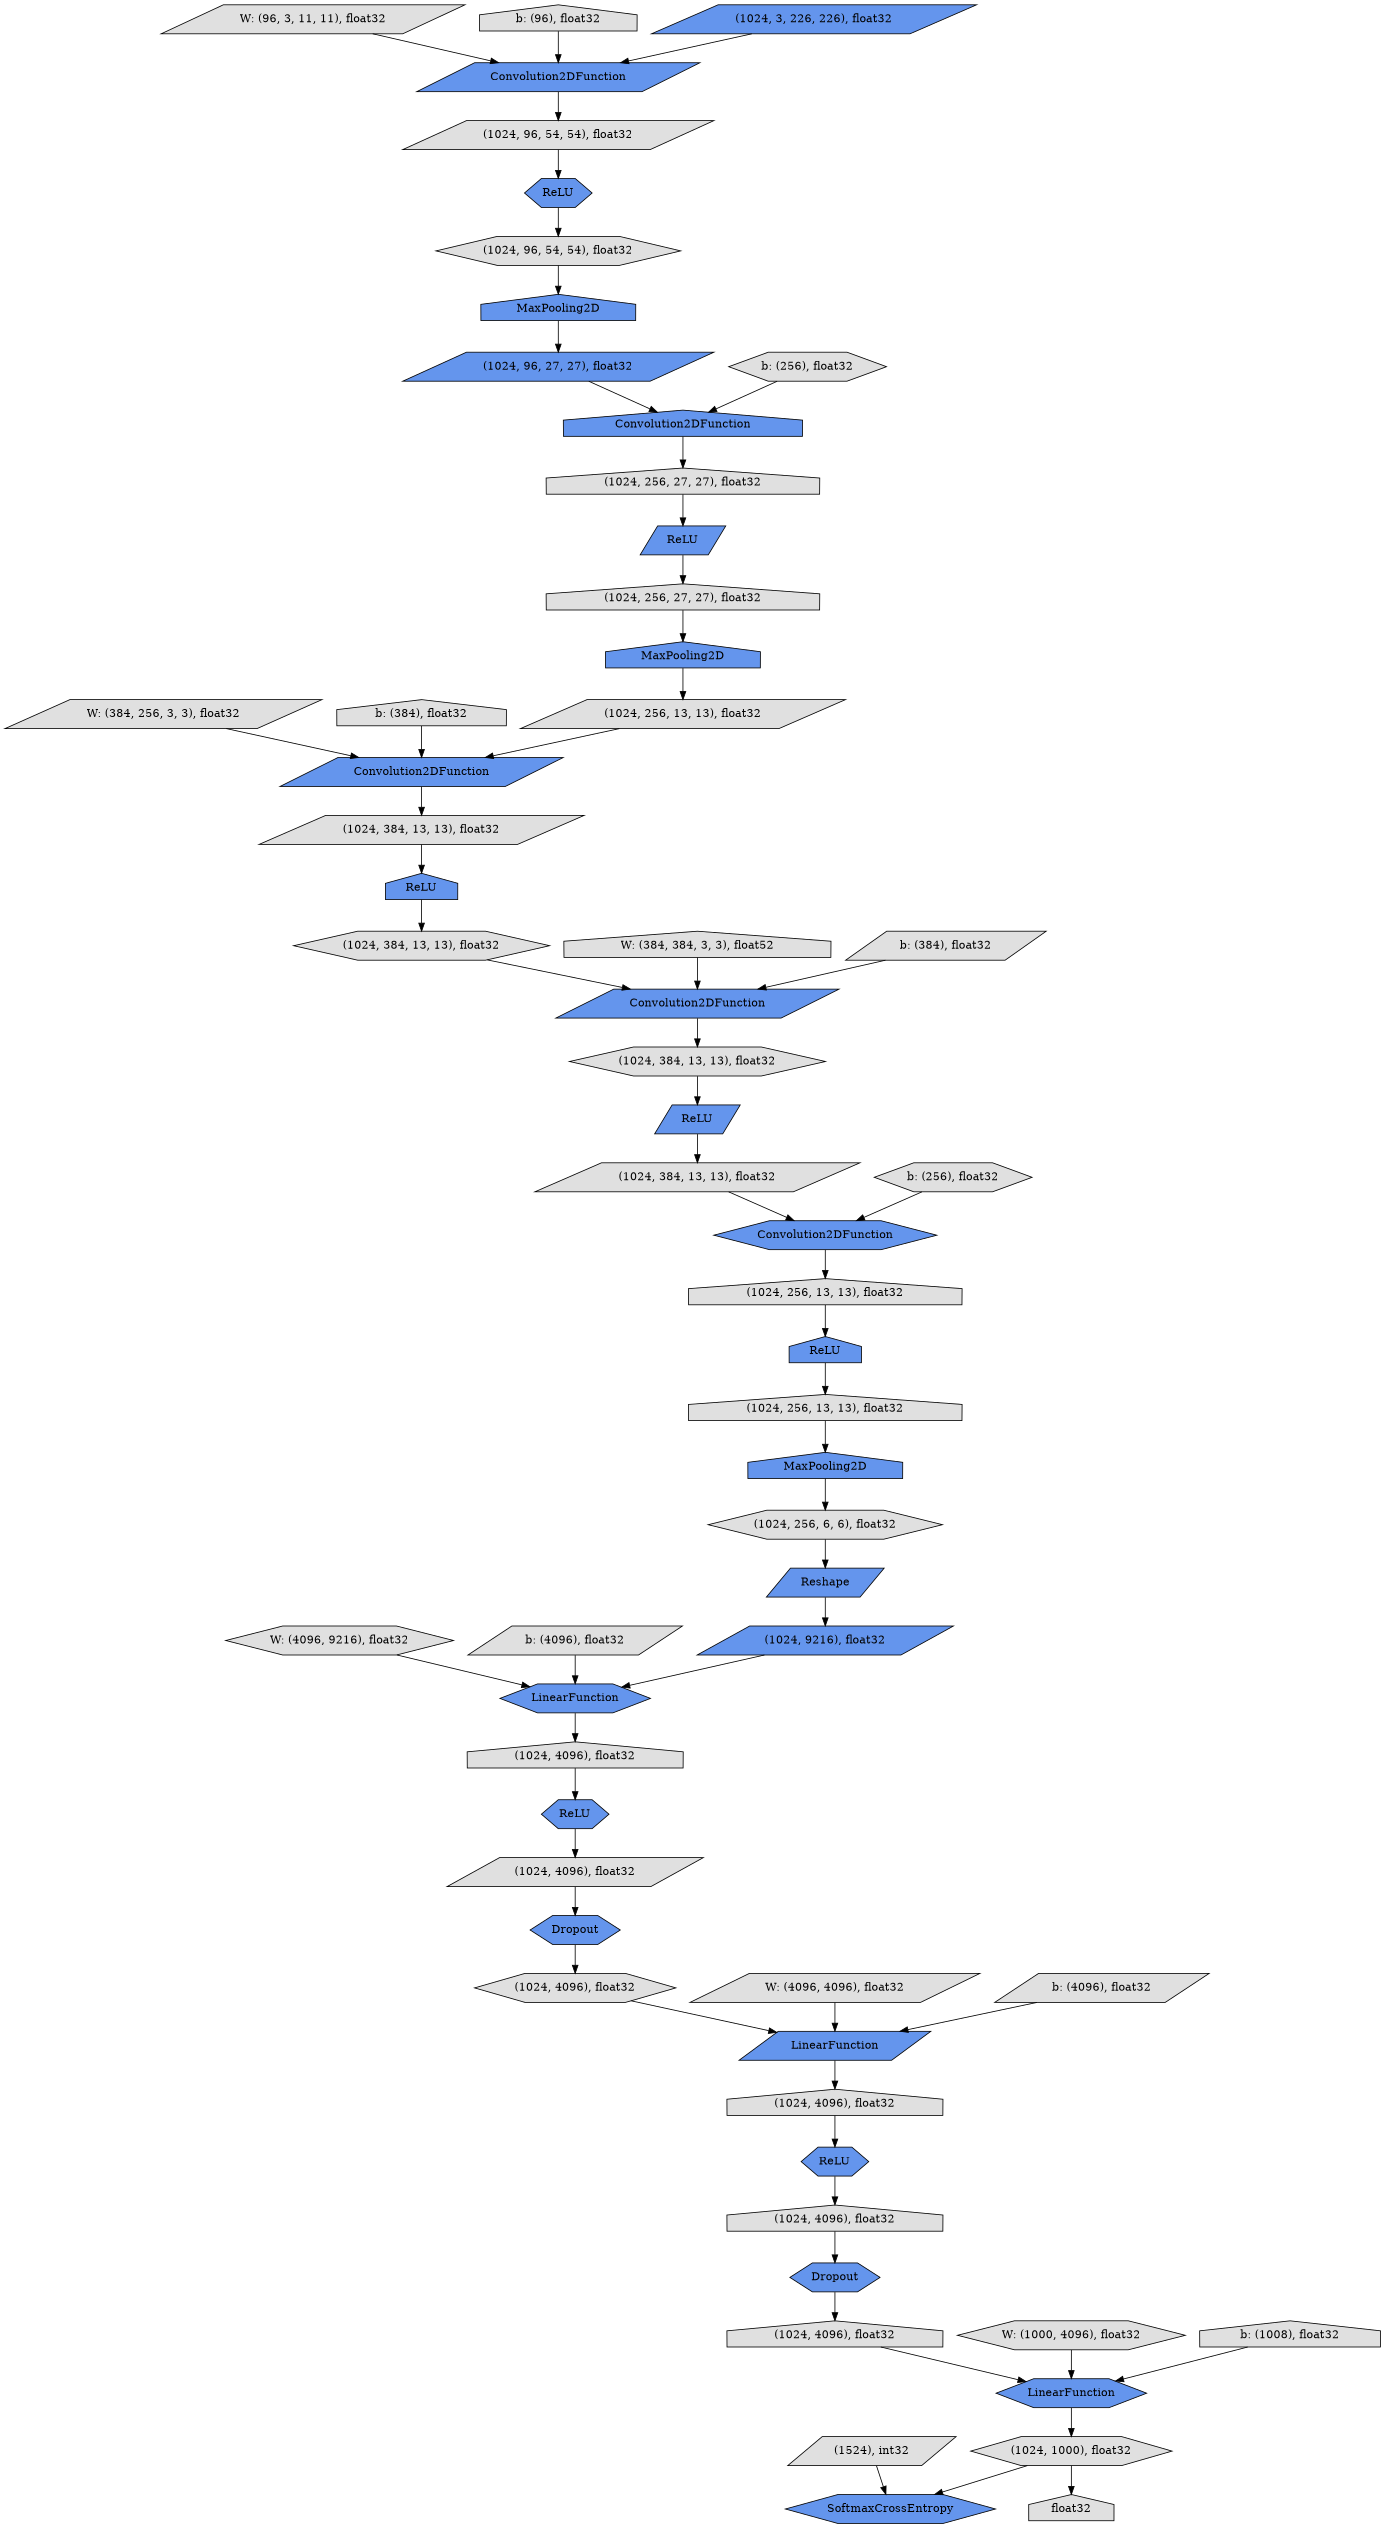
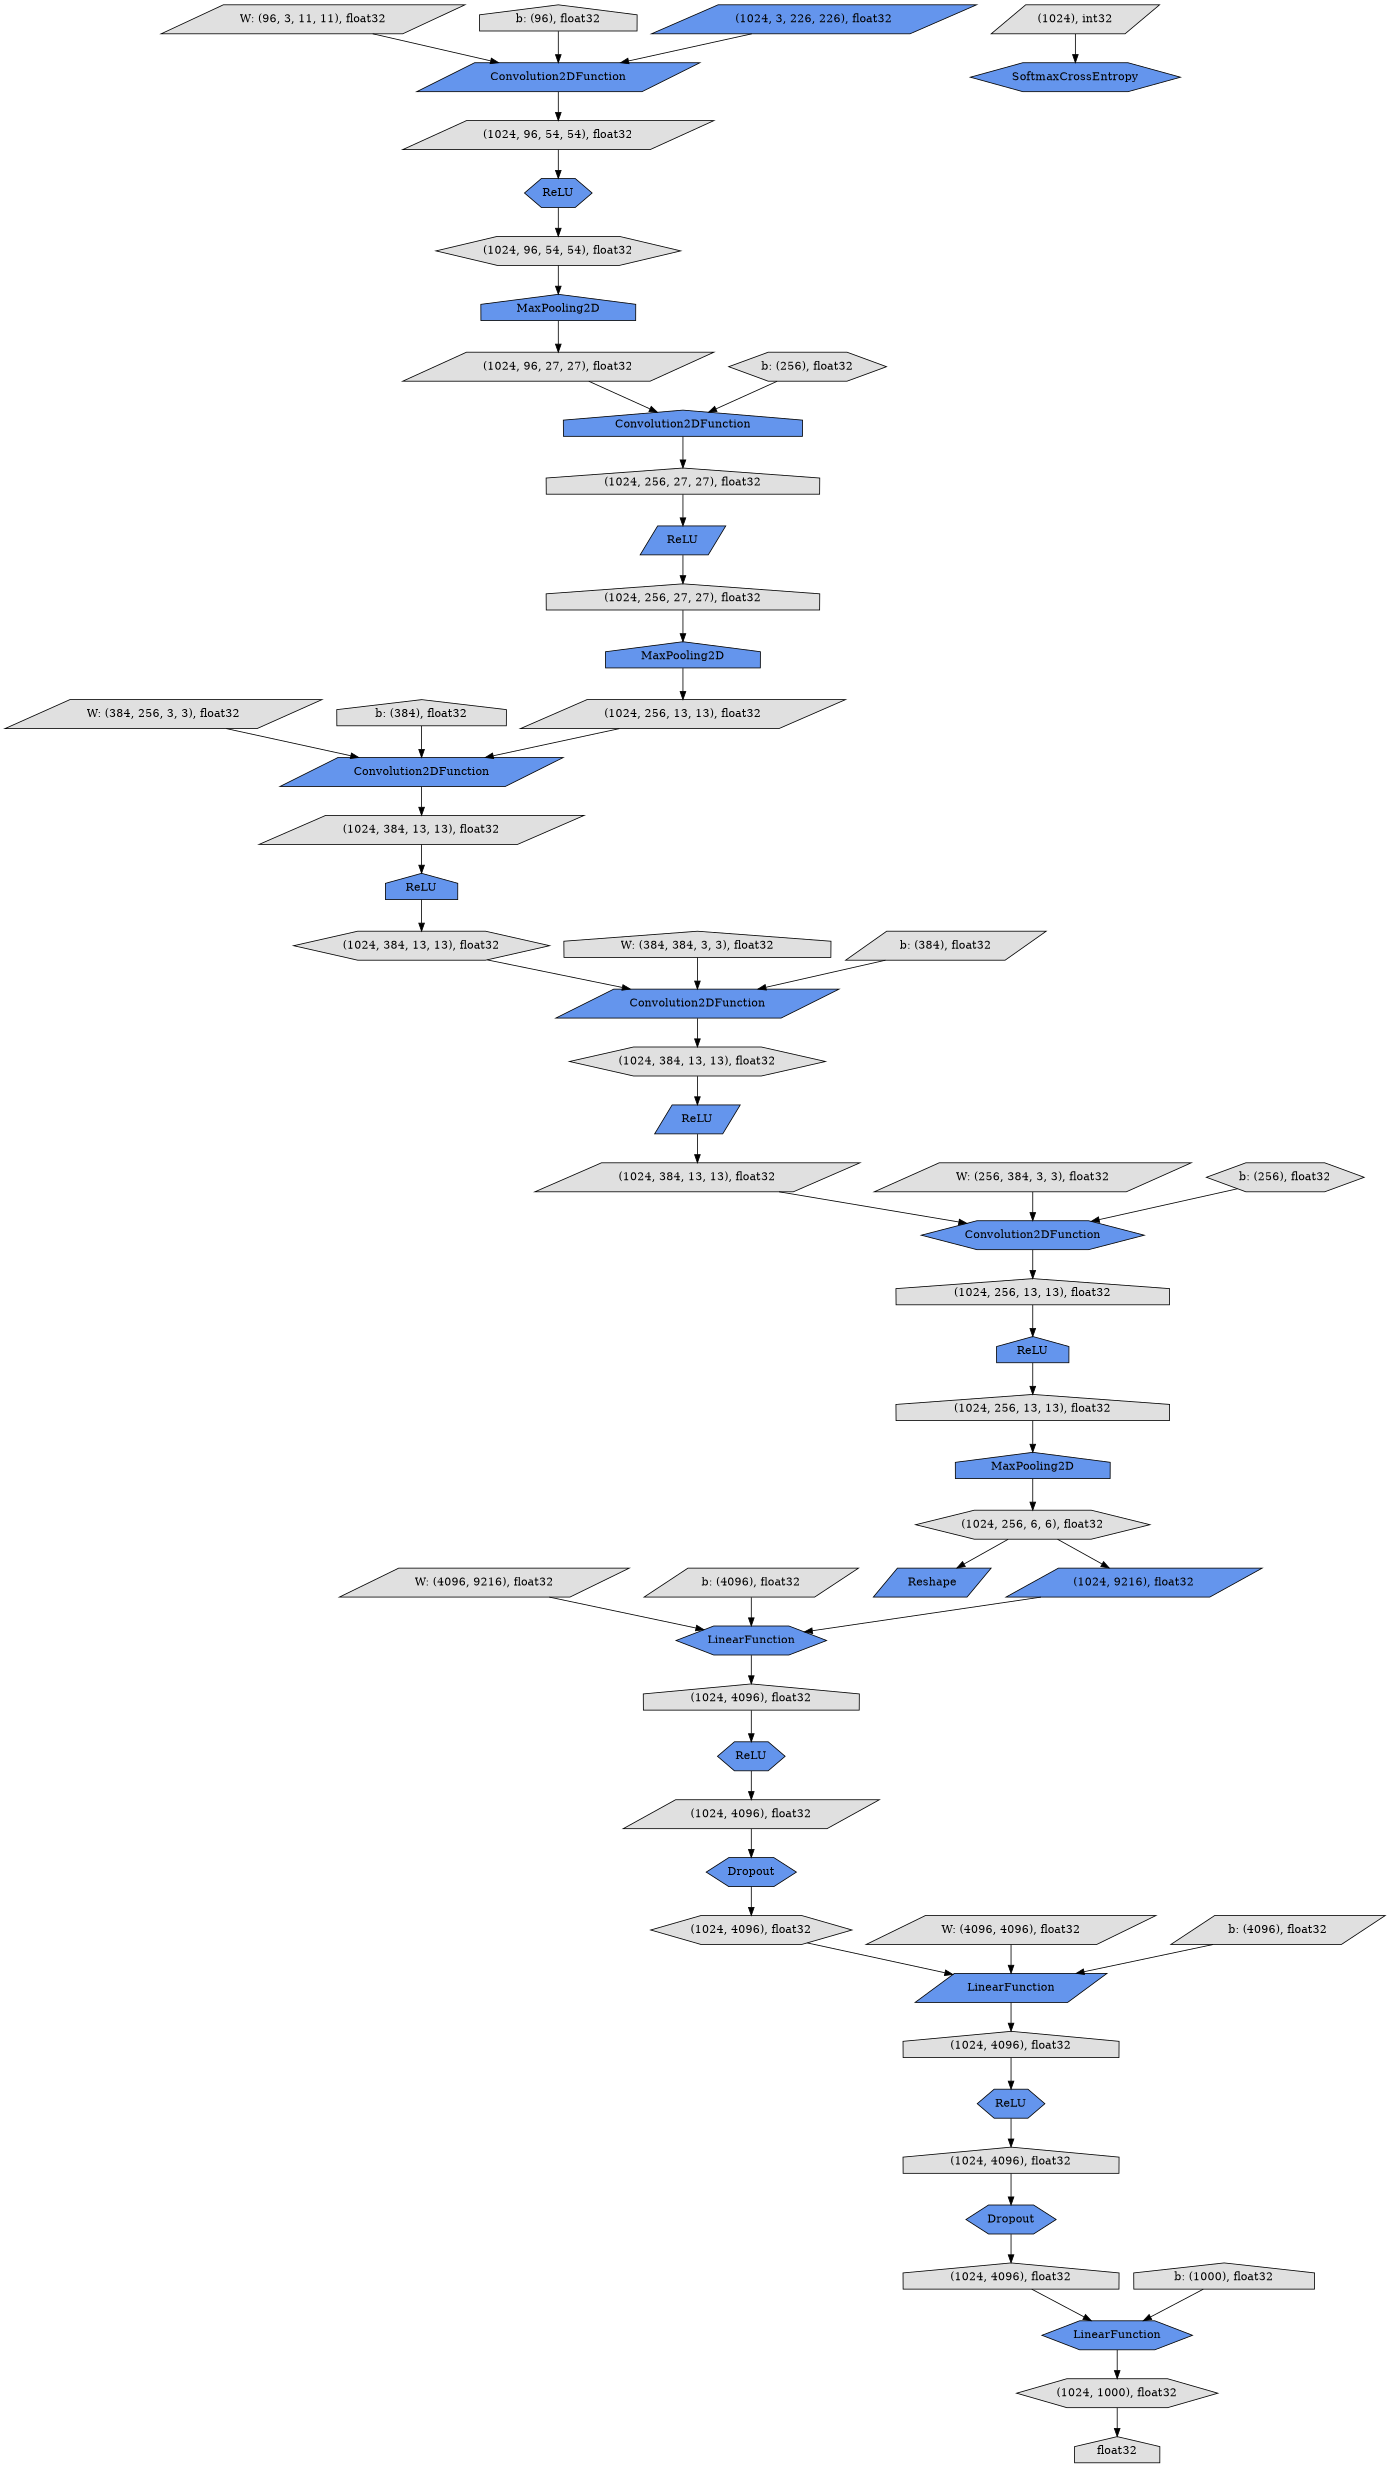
node "(1024, 96, 27, 27), float32": fillcolor #6495ed -> #e0e0e0
node "W: (384, 384, 3, 3), float52": label "W: (384, 384, 3, 3), float52" -> "W: (384, 384, 3, 3), float32"
node "W: (256, 384, 3, 3), float32": added
edge "Reshape" -> "(1024, 9216), float32": now "(1024, 256, 6, 6), float32" -> "(1024, 9216), float32"
node "W: (4096, 9216), float32": shape hexagon -> parallelogram
node "W: (1000, 4096), float32": removed
node "b: (1008), float32": label "b: (1008), float32" -> "b: (1000), float32"
node "(1524), int32": label "(1524), int32" -> "(1024), int32"
edge "(1024, 1000), float32" -> "SoftmaxCrossEntropy": removed
